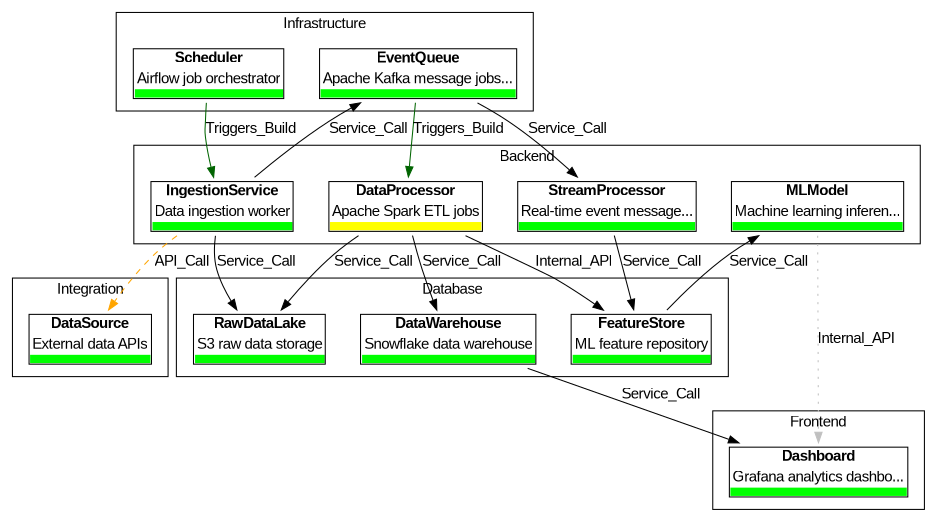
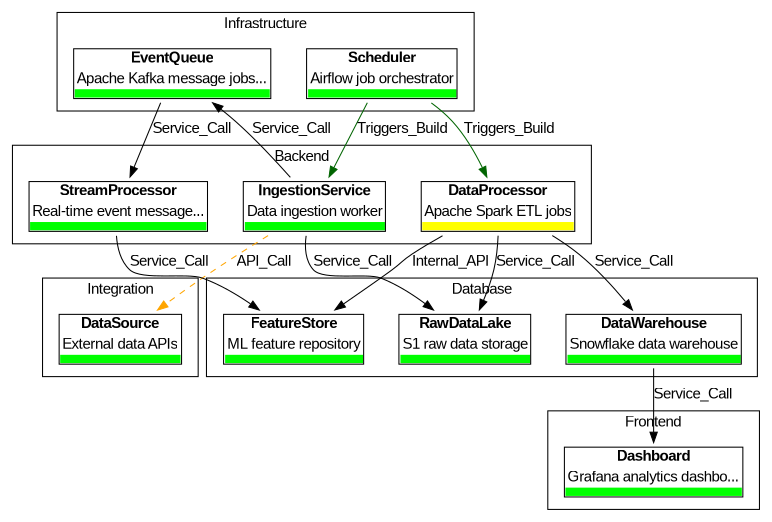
edge "EventQueue" -> "DataProcessor": now "Scheduler" -> "DataProcessor"
node "MLModel": removed
node "RawDataLake": text "S3 raw data storage" -> "S1 raw data storage"
